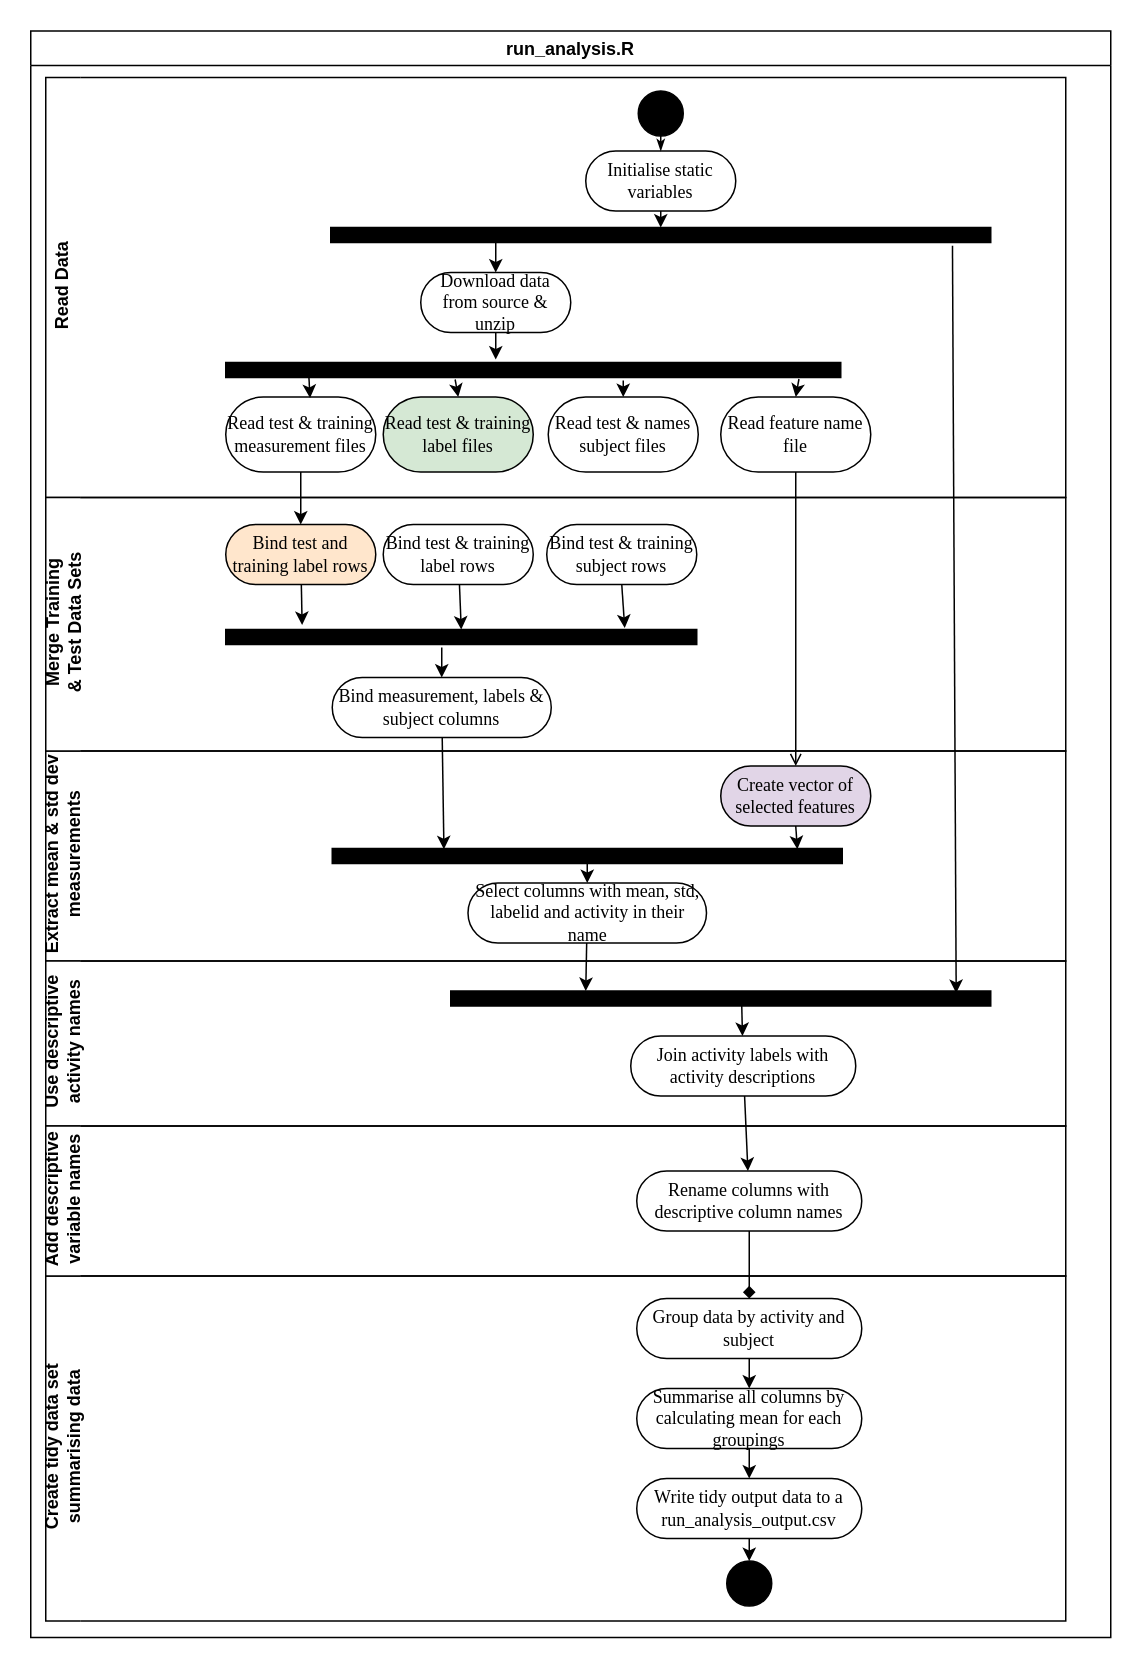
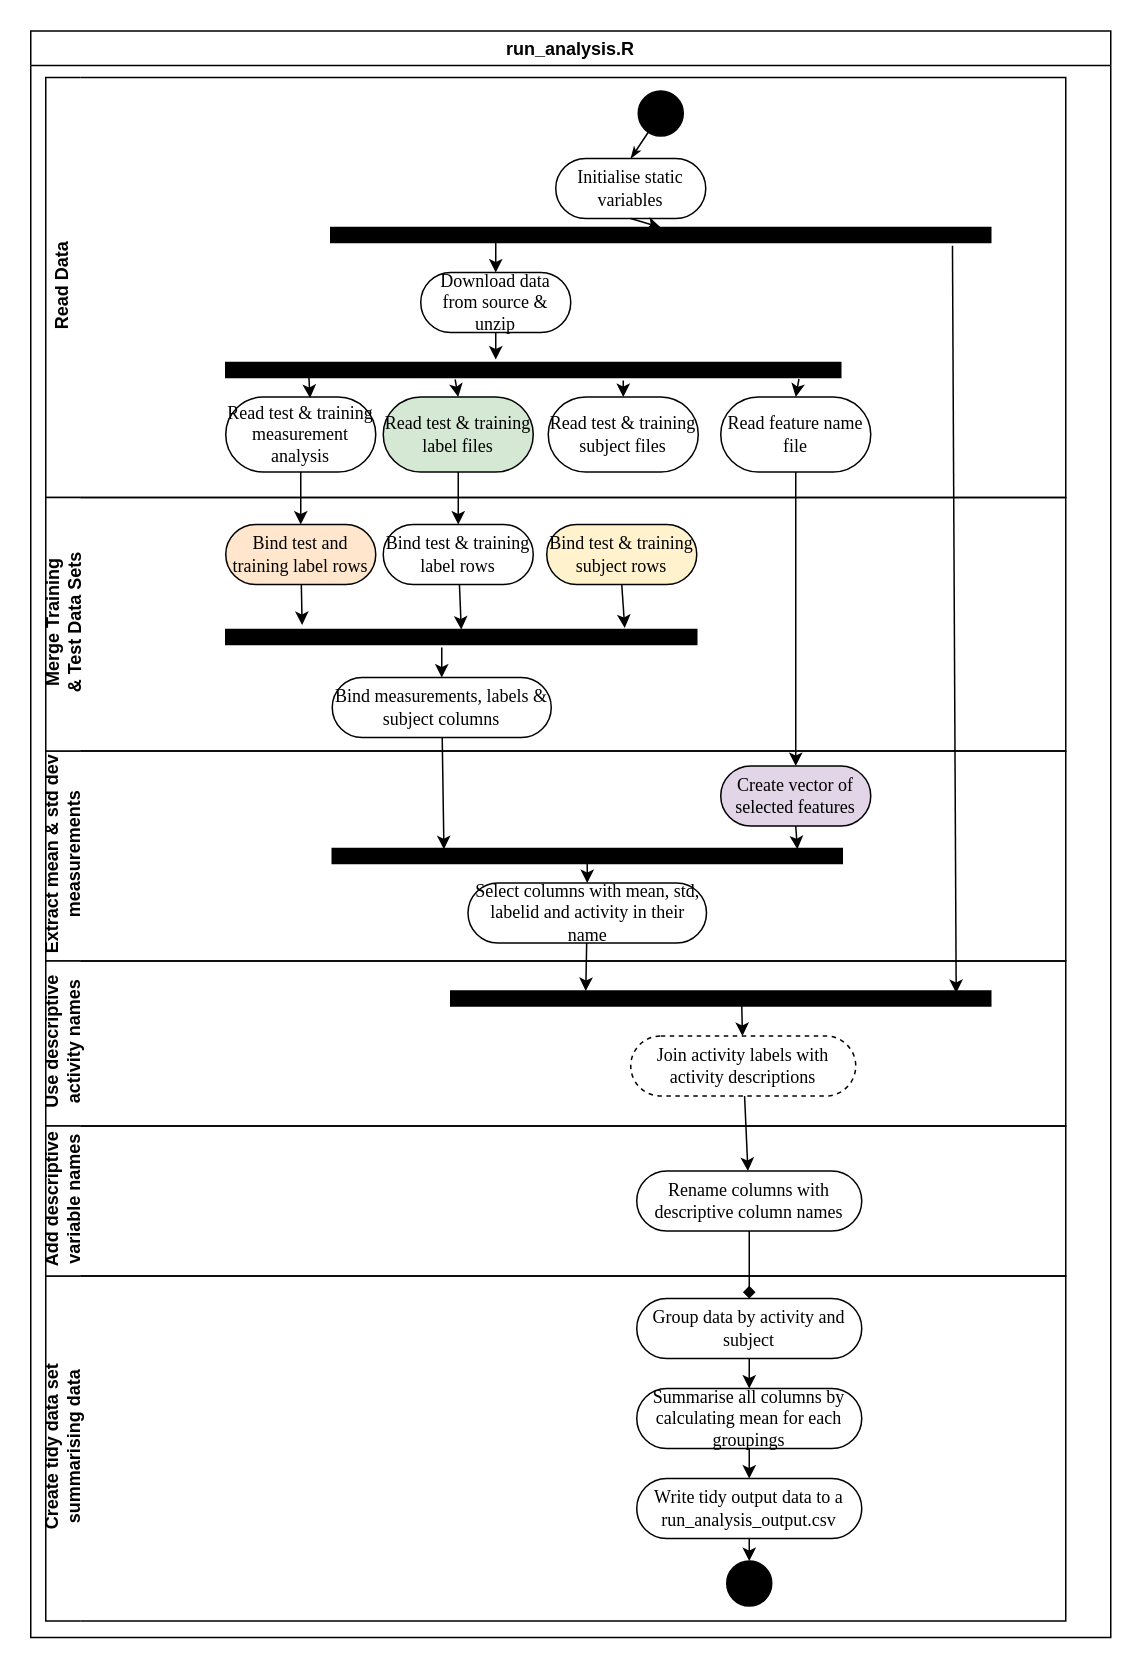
node "Initialise static variables": moved (661, 181) -> (631, 188)
node "Read test & training measurement files": label "Read test & training measurement files" -> "Read test & training measurement analysis"
node "Read test & names subject files": label "Read test & names subject files" -> "Read test & training subject files"
edge "Read test & training label files" -> "Bind test & training label rows": added
node "Bind test & training subject rows": fillcolor #ffffff -> #fff2cc
node "Bind measurement, labels & subject columns": label "Bind measurement, labels & subject columns" -> "Bind measurements, labels & subject columns"
edge "Read feature name file" -> "Create vector of selected features": arrowhead open -> classic
node "Join activity labels with activity descriptions": style solid -> dashed
